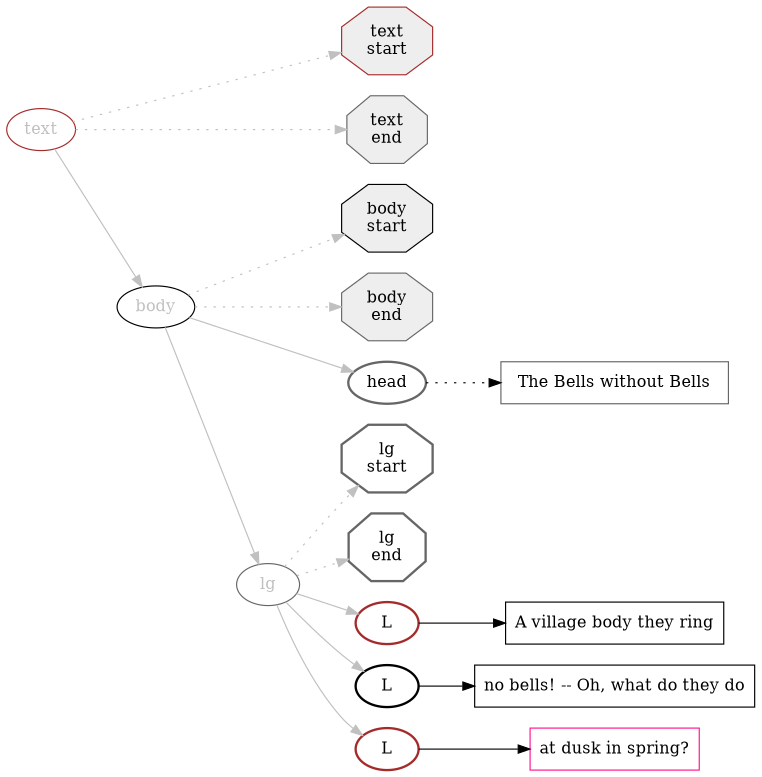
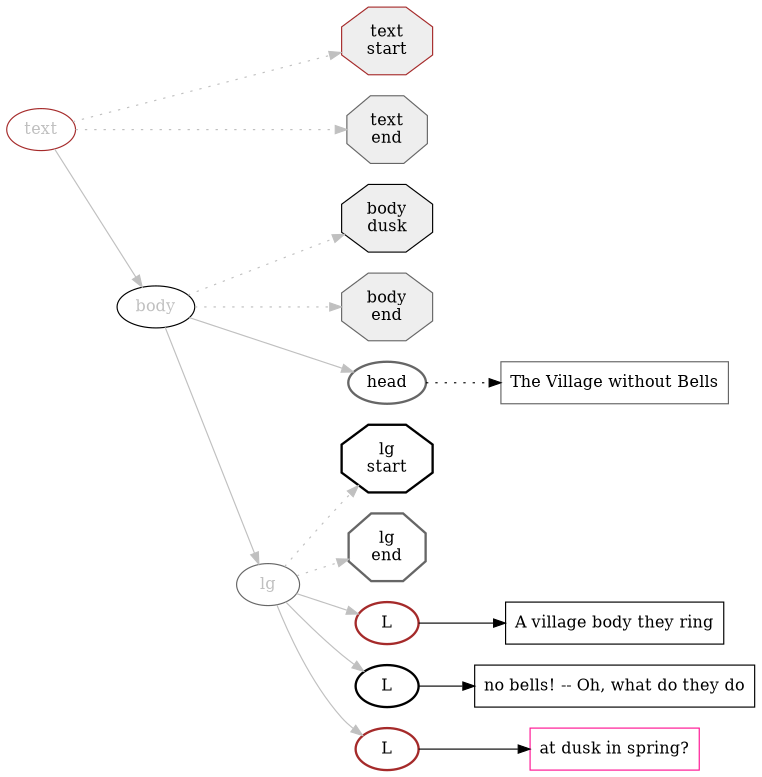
node "body start": label "body start" -> "body dusk"
node "The Bells without Bells": label "The Bells without Bells" -> "The Village without Bells"
node "lg start": color gray40 -> black
